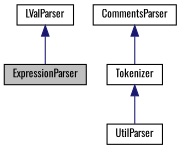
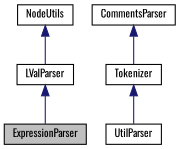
node "NodeUtils": added
